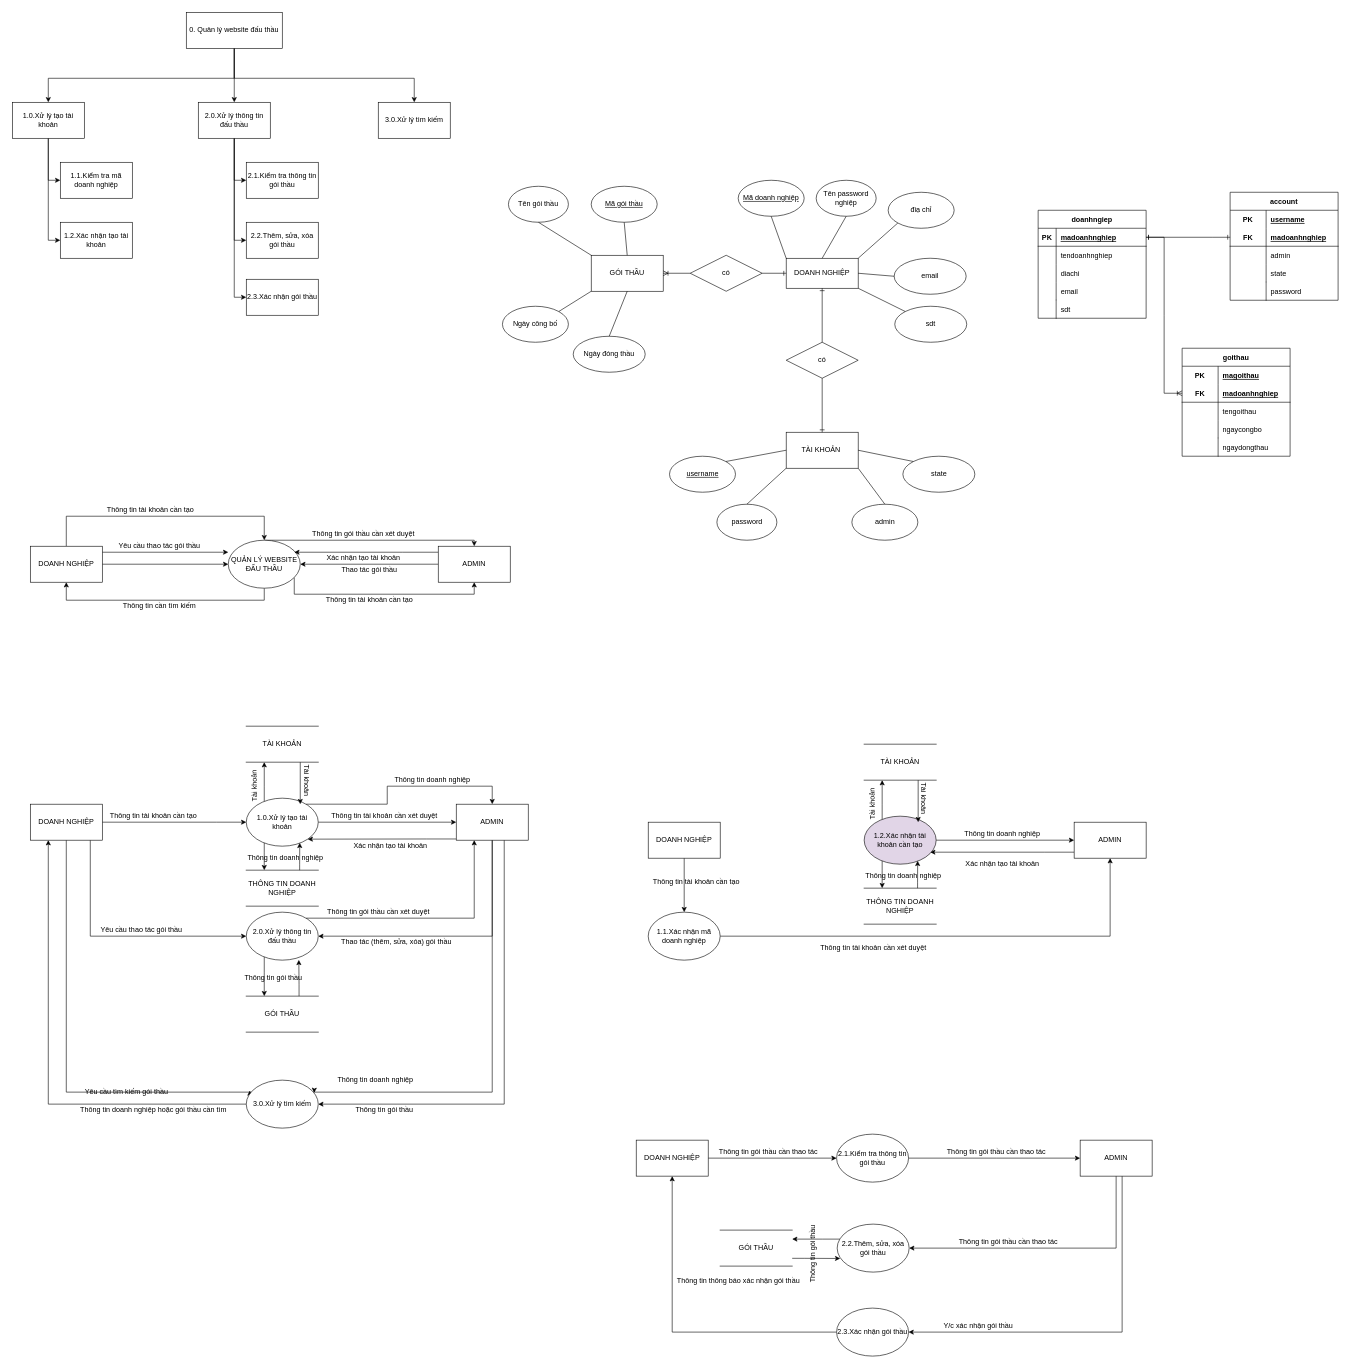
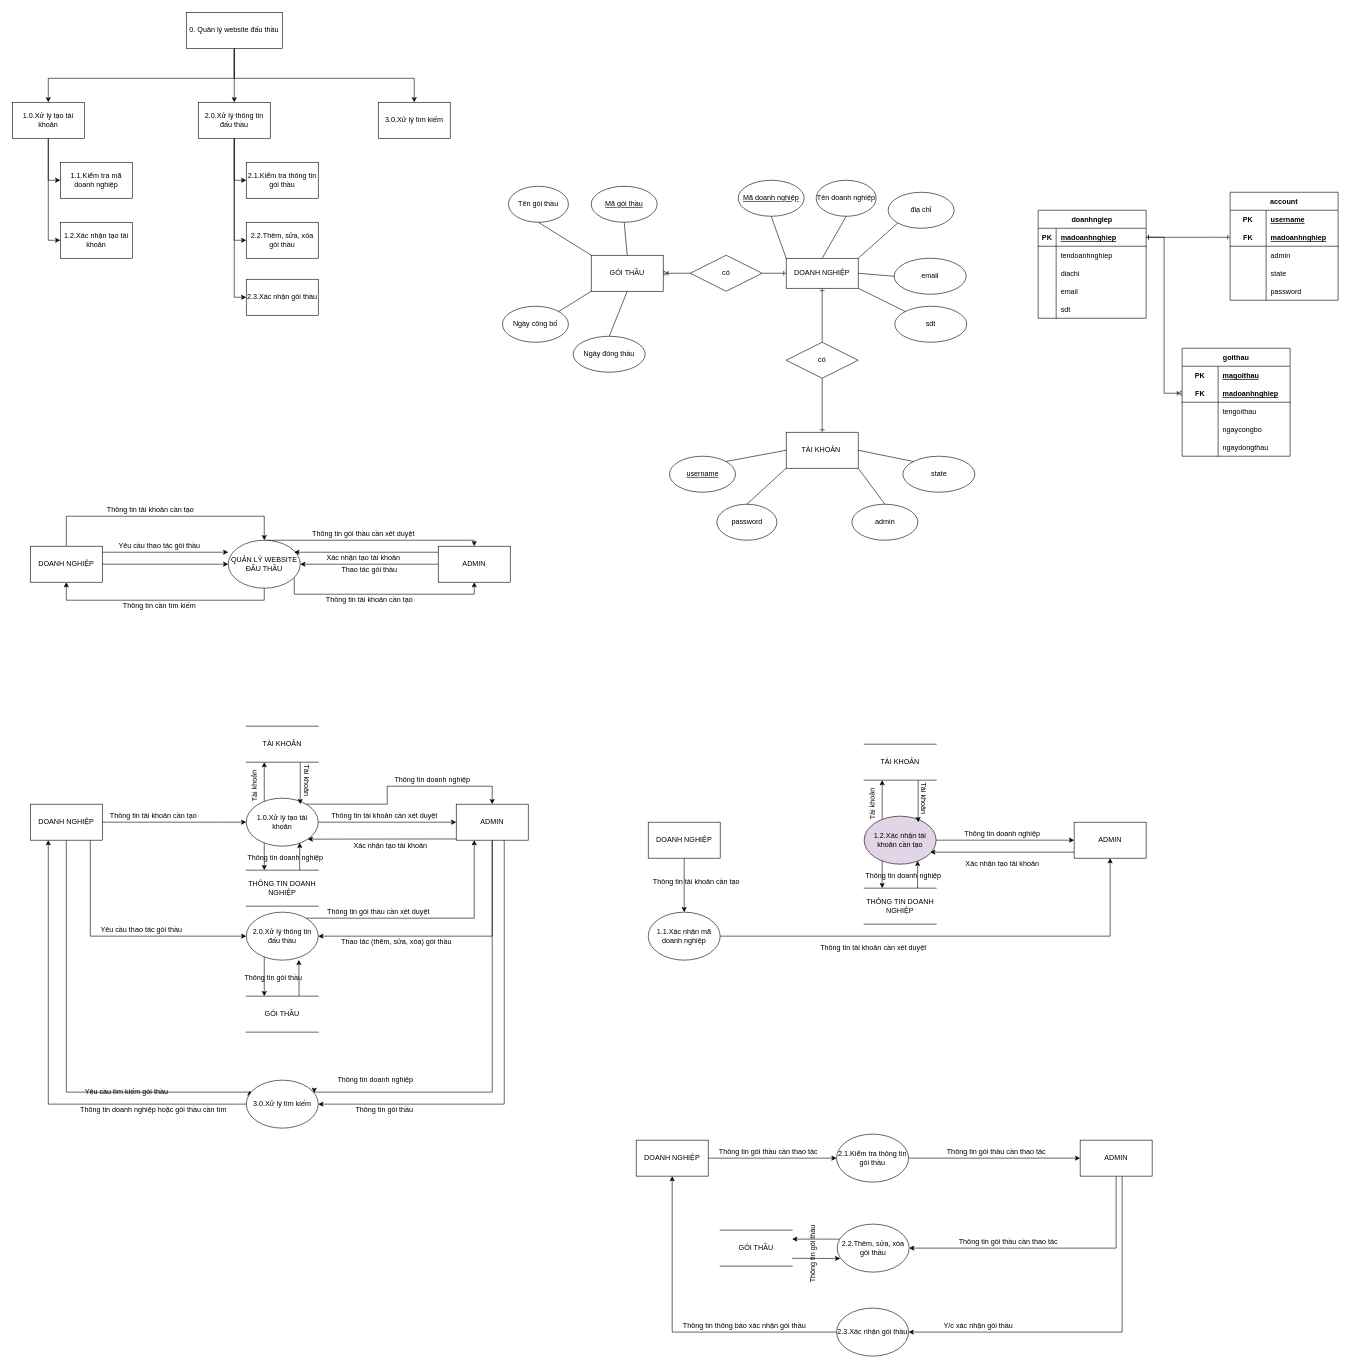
node "Tên password nghiệp": label "Tên password nghiệp" -> "Tên doanh nghiệp"
node "Thông tin thông báo xác nhận gói thầu": moved (738, 1281) -> (744, 1326)
